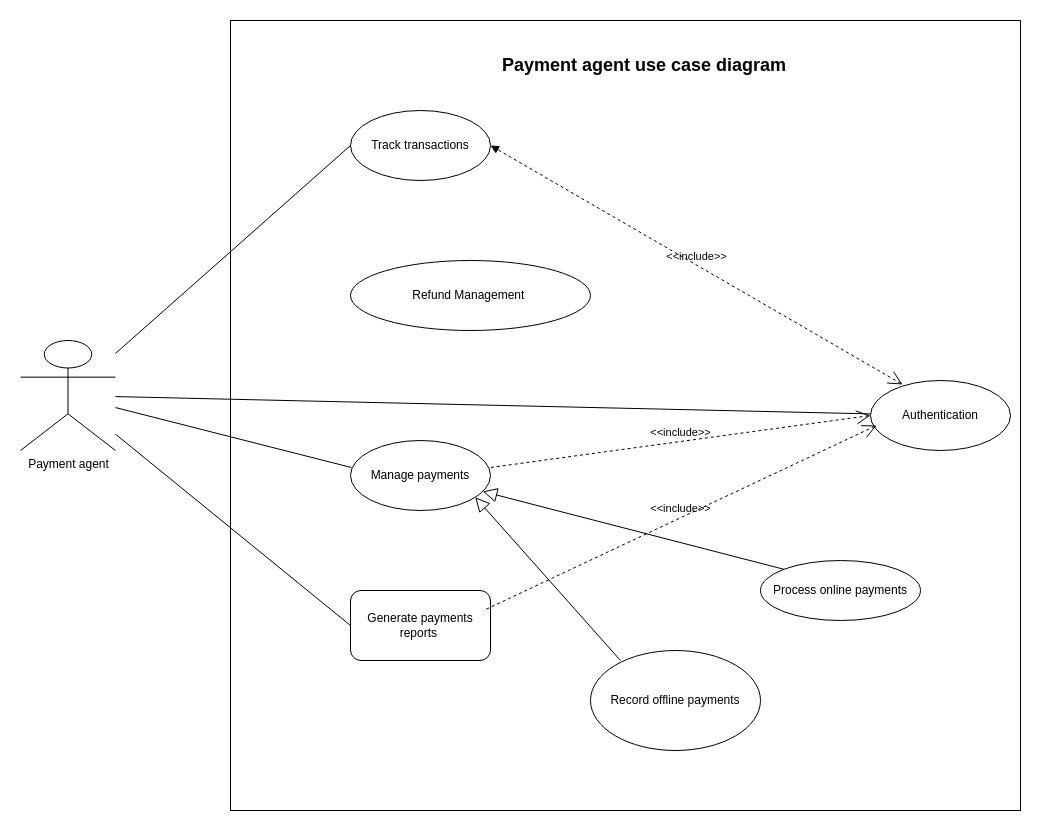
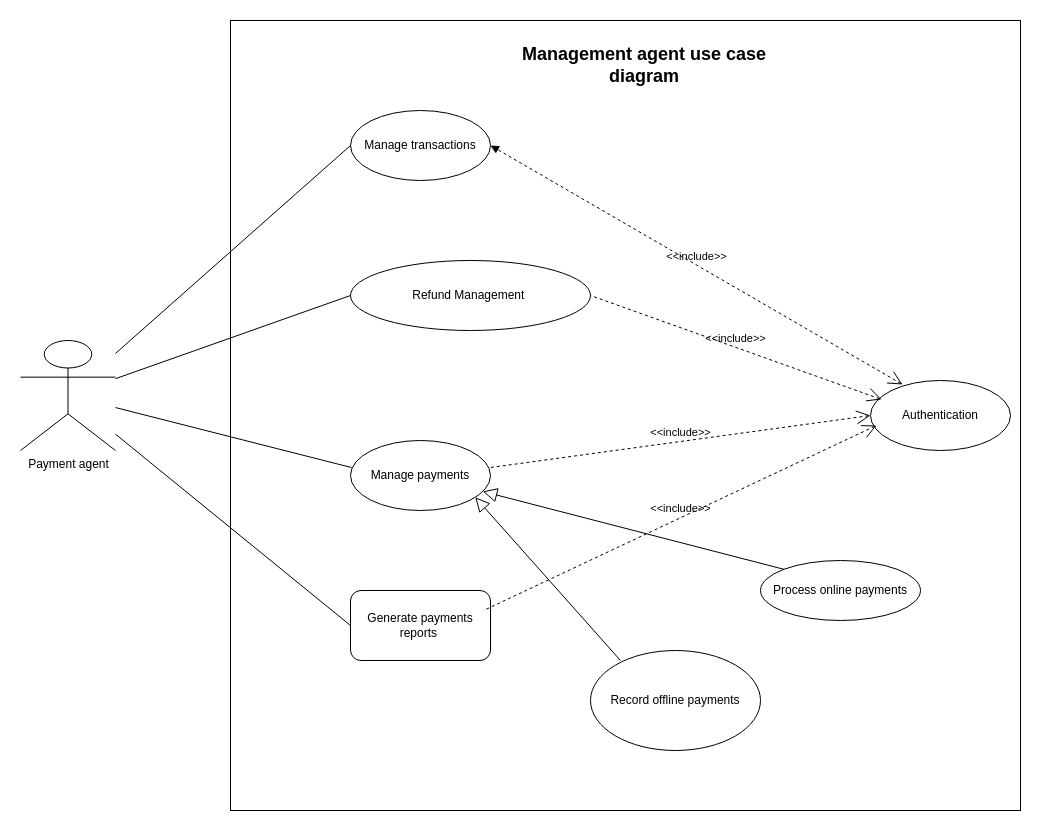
node "Payment agent use case diagram": label "Payment agent use case diagram" -> "Management agent use case diagram"
node "Track transactions": label "Track transactions" -> "Manage transactions"
edge "Refund Management" -> "Authentication": added, label "<<include>>"
edge "Payment agent" -- "Authentication": now "Payment agent" -- "Refund Management"
